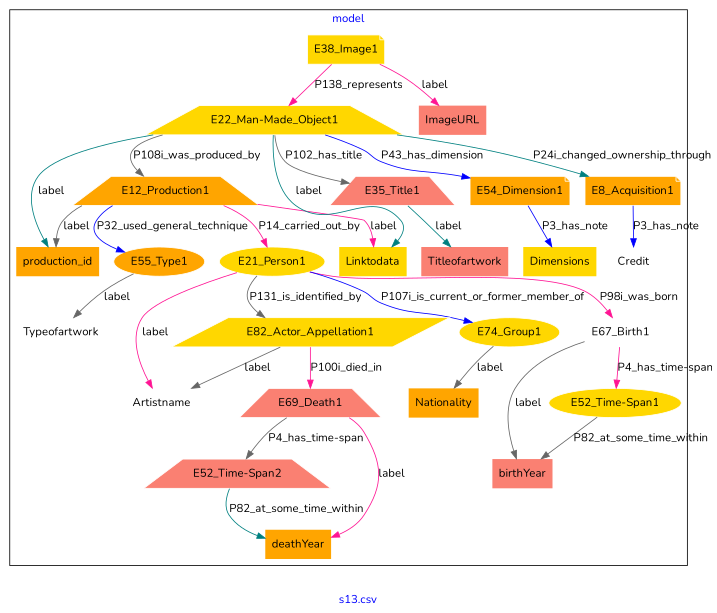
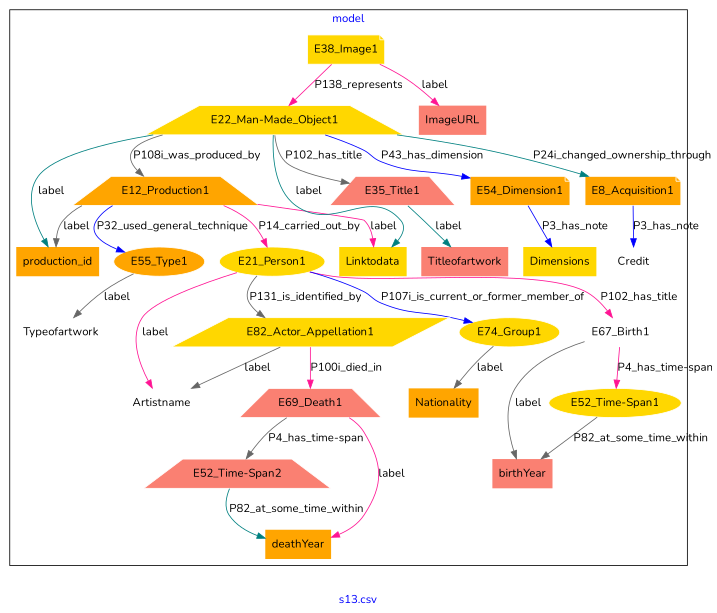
edge "E21_Person1" -> "E67_Birth1": label "P98i_was_born" -> "P102_has_title"
